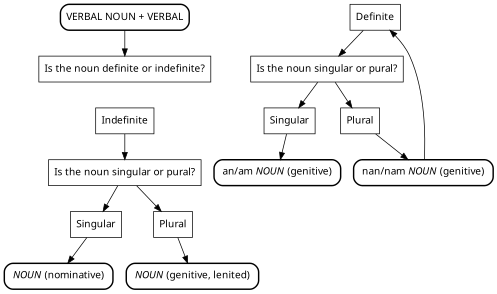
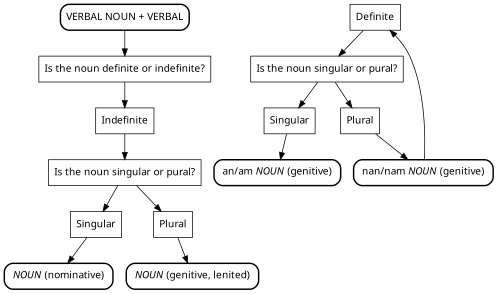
edge "Is the noun definite or indefinite?" -> "Indefinite": added
